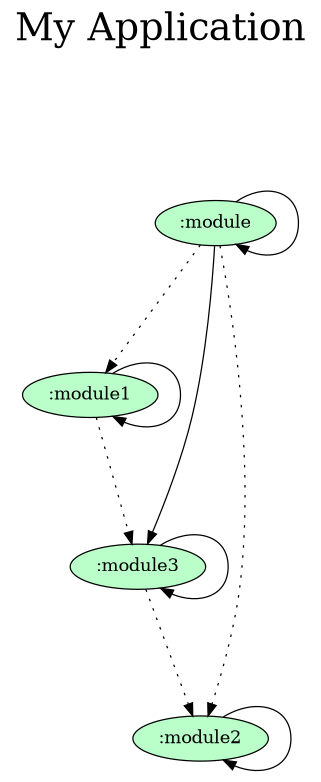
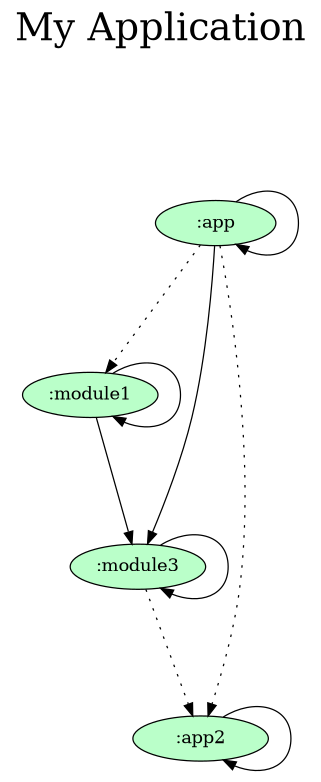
node ":module": label ":module" -> ":app"
edge ":module1" -> ":module3": style dotted -> solid
node ":module2": label ":module2" -> ":app2"
